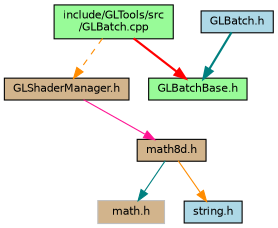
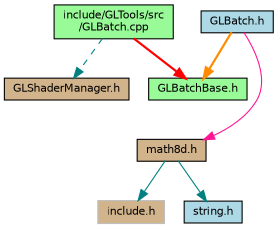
edge "GLBatch.h" -> "GLBatchBase.h": color teal -> darkorange
edge "include/GLTools/src /GLBatch.cpp" -> "GLShaderManager.h": color darkorange -> teal
edge "GLShaderManager.h" -> "math8d.h": now "GLBatch.h" -> "math8d.h"
edge "math8d.h" -> "string.h": color darkorange -> teal
node "math.h": label "math.h" -> "include.h"
